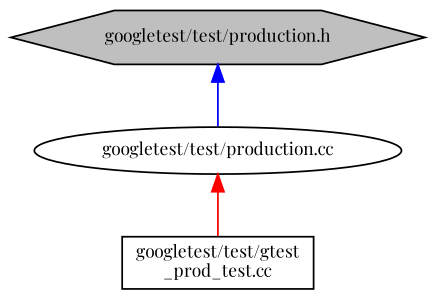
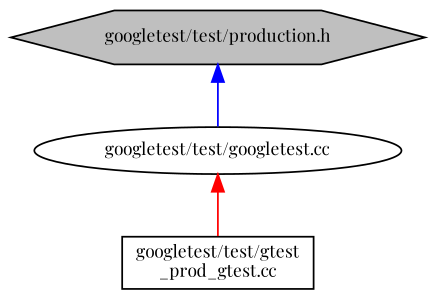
node "googletest/test/production.cc": label "googletest/test/production.cc" -> "googletest/test/googletest.cc"
node "googletest/test/gtest _prod_test.cc": label "googletest/test/gtest _prod_test.cc" -> "googletest/test/gtest _prod_gtest.cc"
